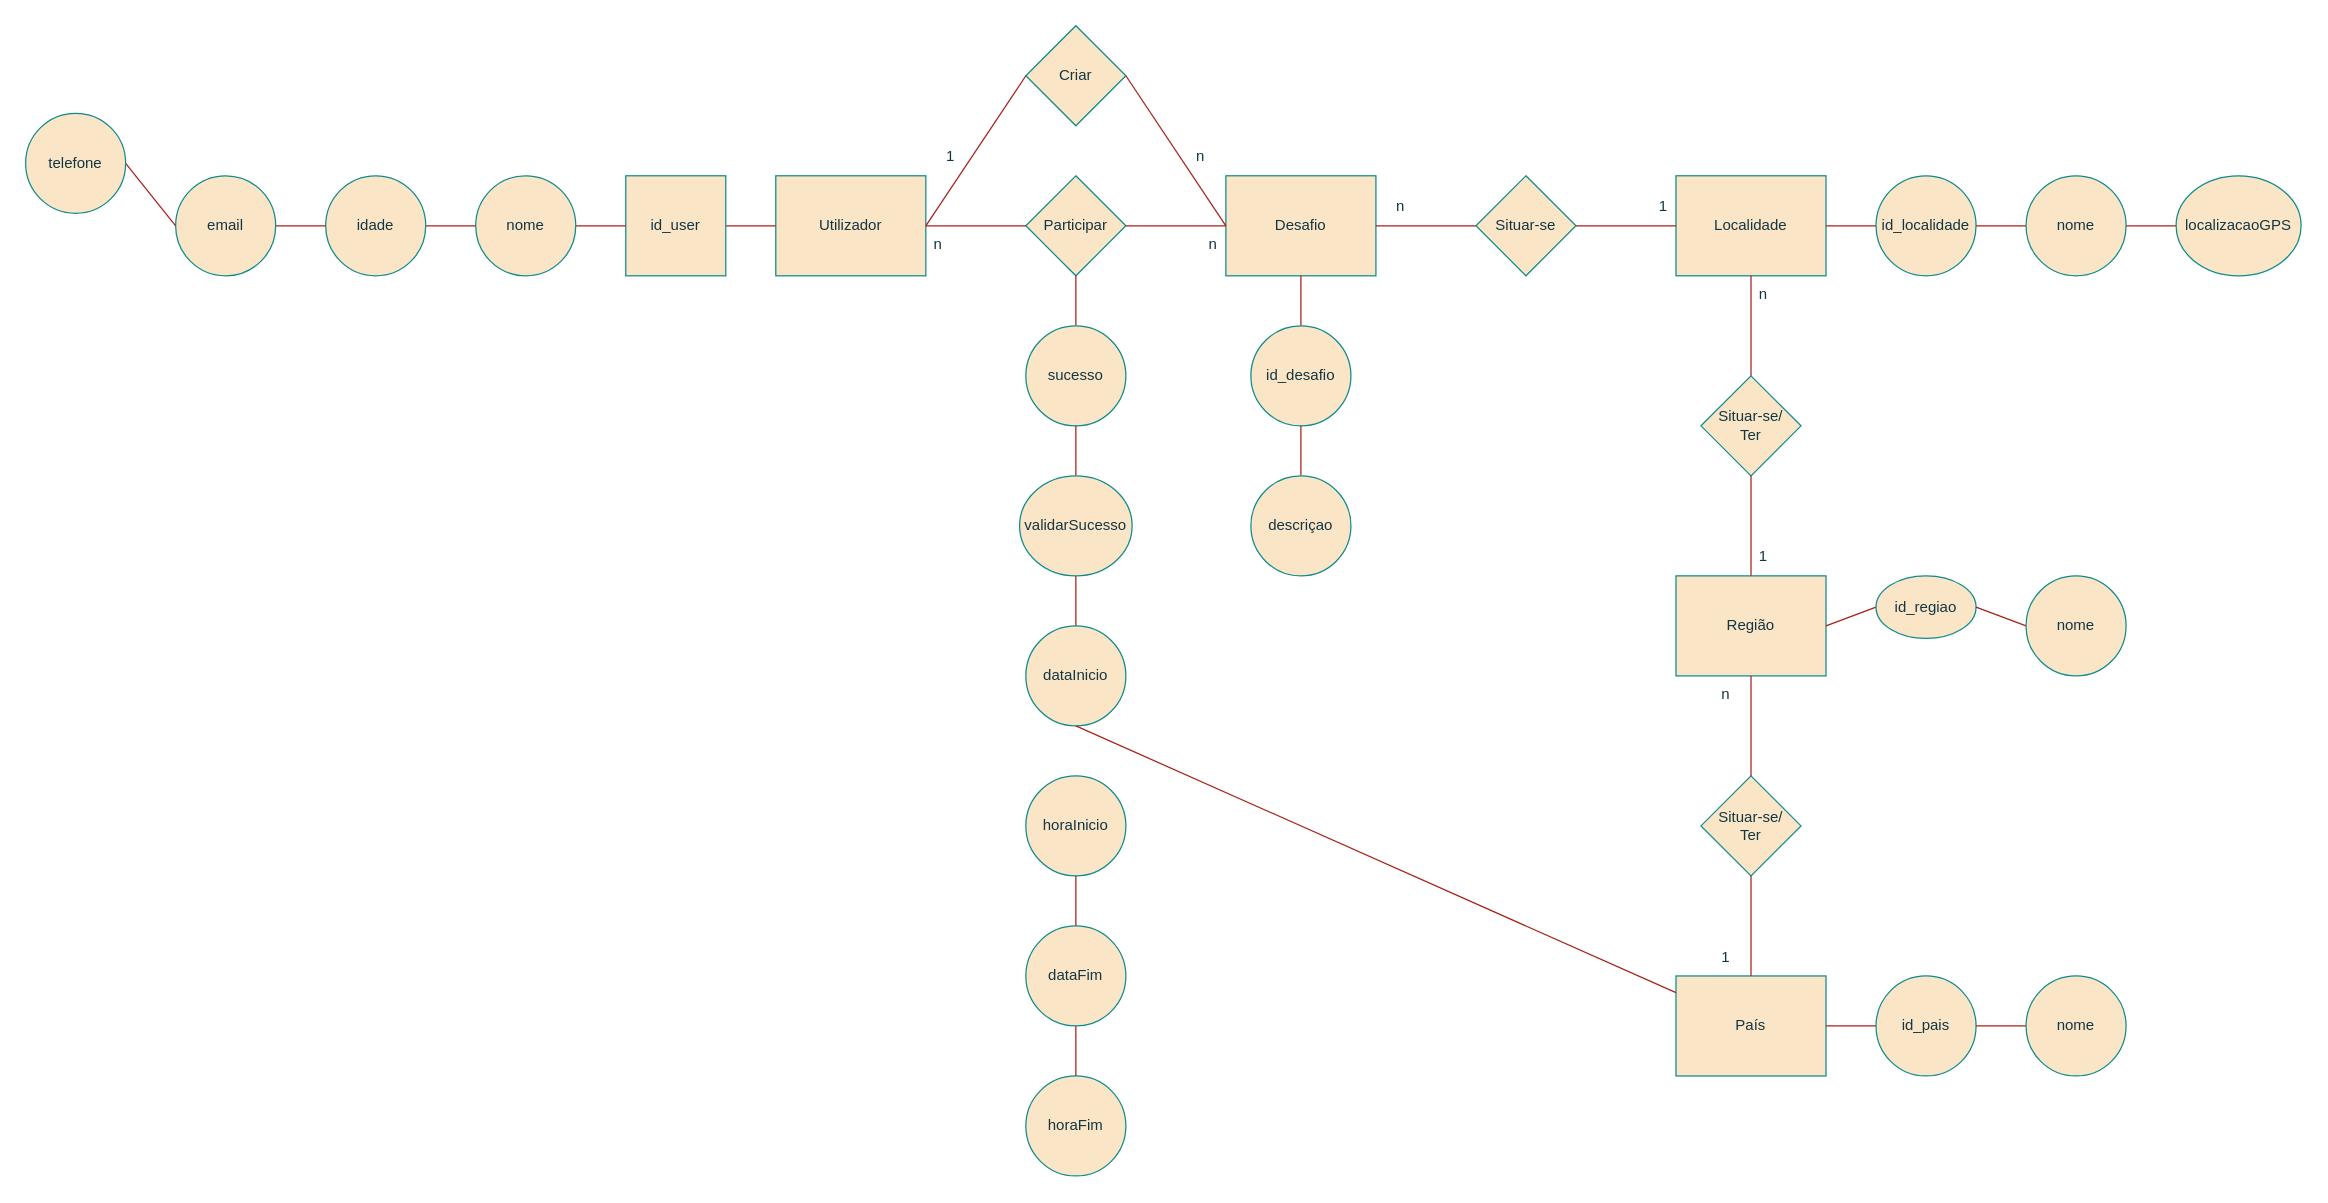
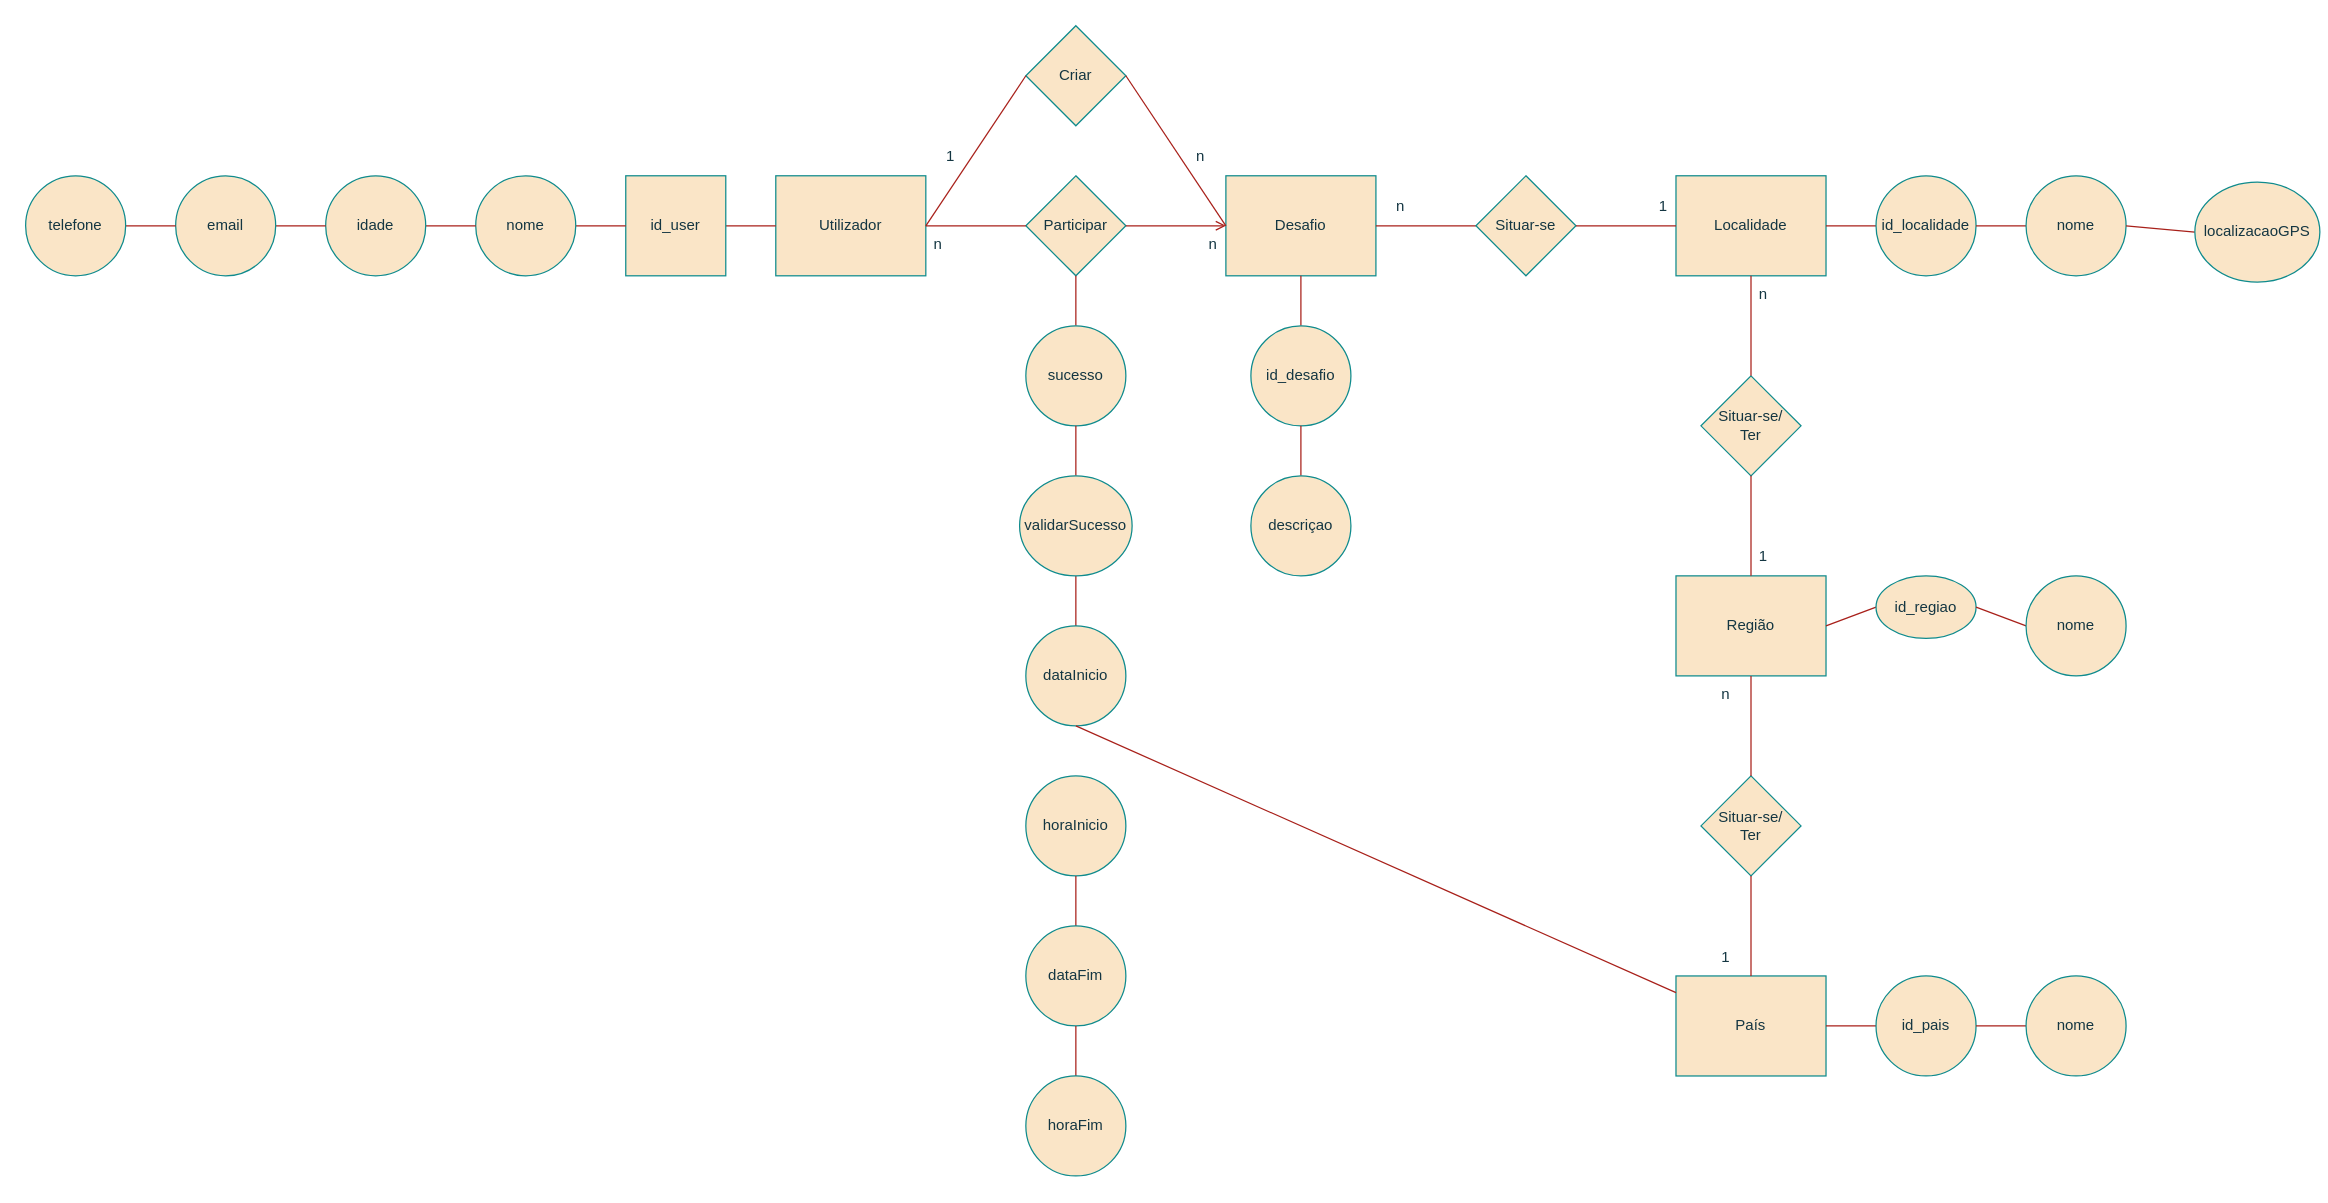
node "telefone": moved (76, 163) -> (76, 226)
edge "Participar" -- "Desafio": arrowhead none -> open
node "localizacaoGPS": moved (2238, 226) -> (2257, 232)
